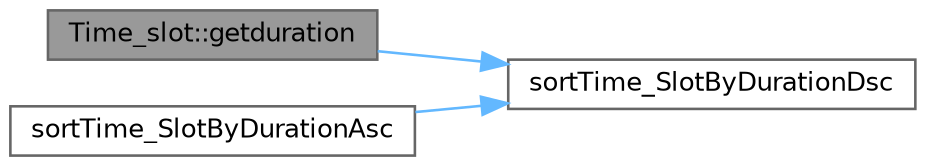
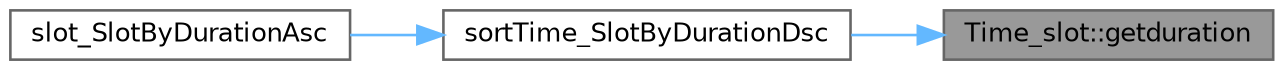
edge "Time_slot::getduration" -> "sortTime_SlotByDurationDsc": reversed
node "sortTime_SlotByDurationAsc": label "sortTime_SlotByDurationAsc" -> "slot_SlotByDurationAsc"
